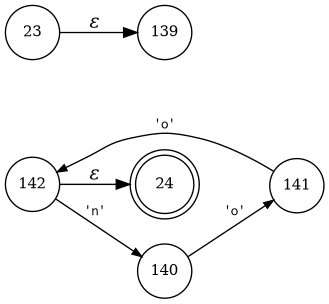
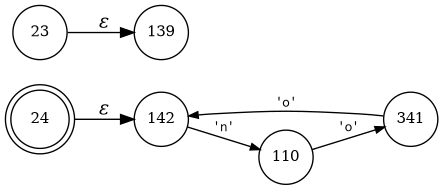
edge "142" -> "24": reversed
node "141": label "141" -> "341"
node "140": label "140" -> "110"
